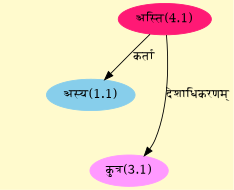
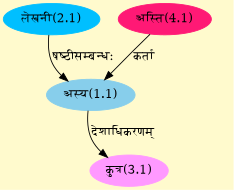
node "लेखनी(2.1)": added
edge "अस्ति(4.1)" -> "कुत्र(3.1)": now "अस्य(1.1)" -> "कुत्र(3.1)"
